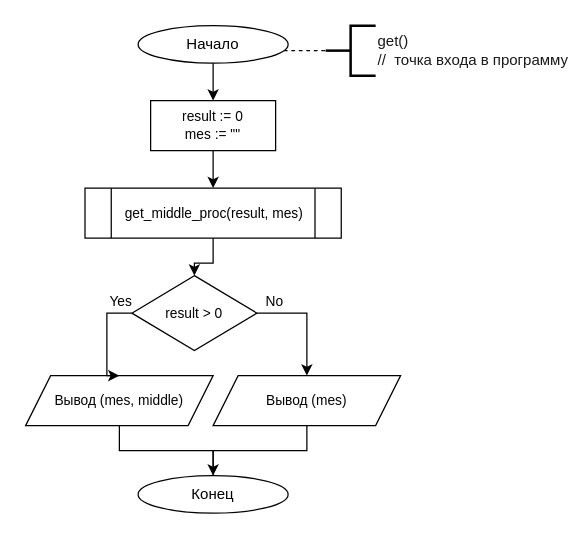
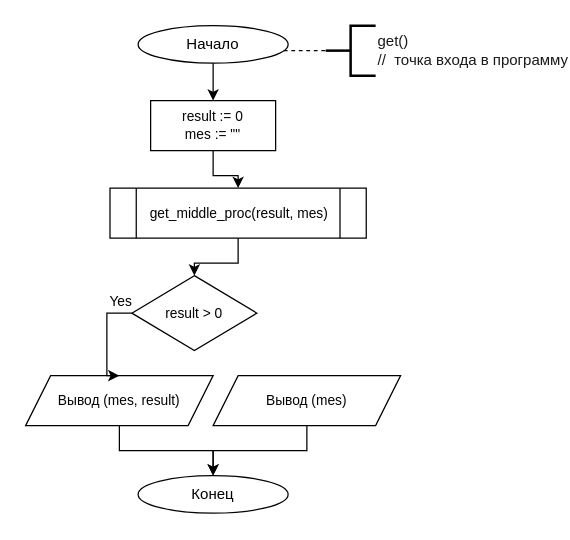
node "get_middle_proc(result, mes)": moved (213, 213) -> (238, 213)
edge "result > 0" -> "Вывод (mes)": removed, label "No"
node "Вывод (mes, middle)": label "Вывод (mes, middle)" -> "Вывод (mes, result)"
edge "Вывод (mes)" -- "Конец": arrowhead none -> classic
